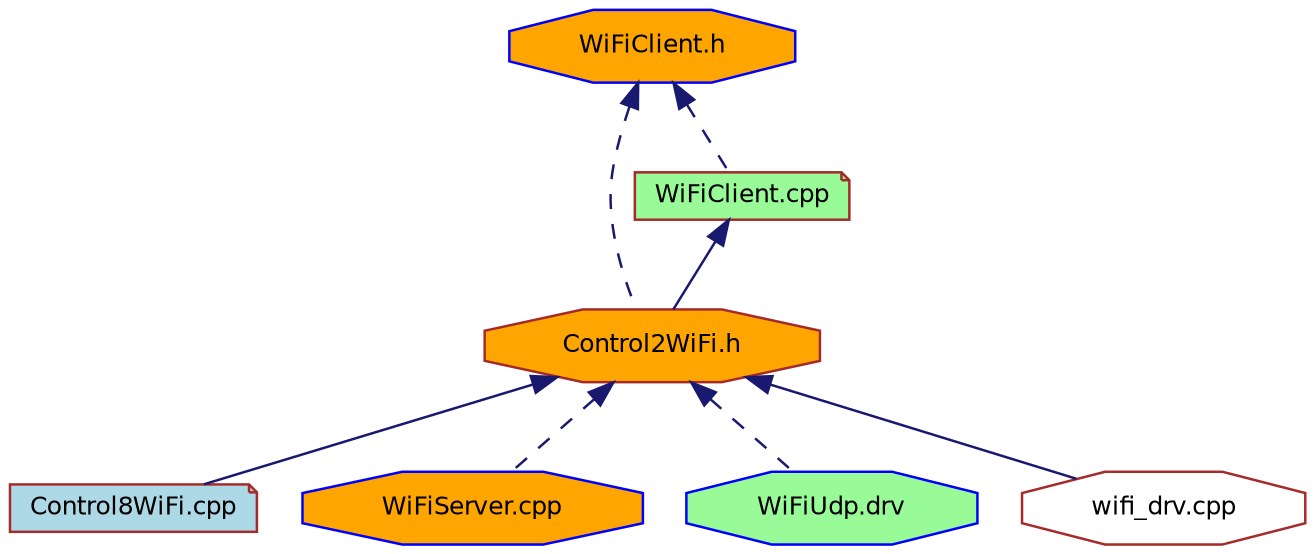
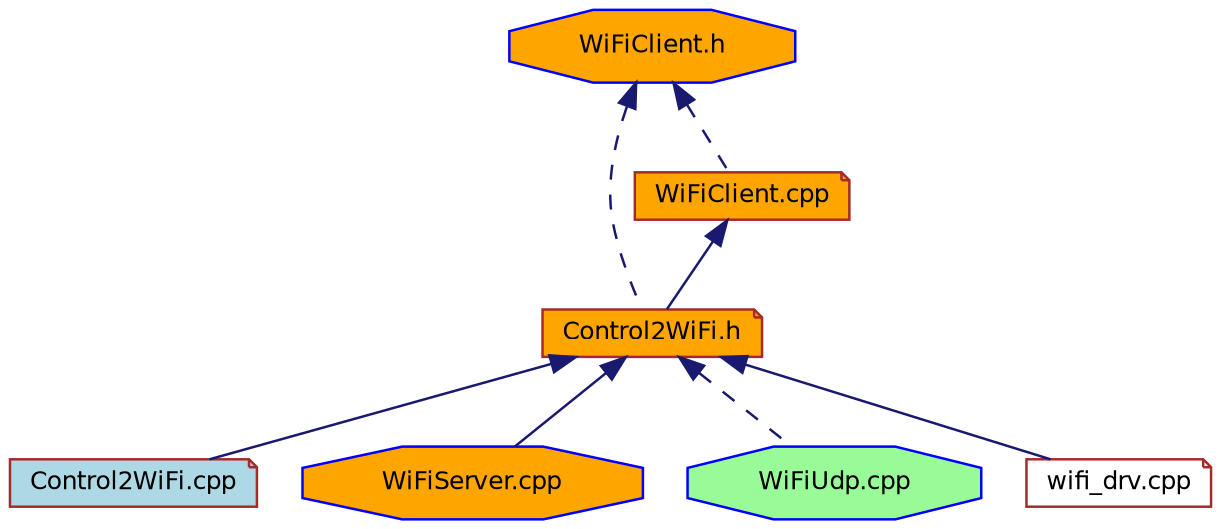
node "WiFiClient.cpp": fillcolor palegreen -> orange
node "Control2WiFi.h": shape octagon -> note
edge "WiFiServer.cpp" -> "Control2WiFi.h": style dashed -> solid
node "Control8WiFi.cpp": label "Control8WiFi.cpp" -> "Control2WiFi.cpp"
node "WiFiUdp.drv": label "WiFiUdp.drv" -> "WiFiUdp.cpp"
node "wifi_drv.cpp": shape octagon -> note
